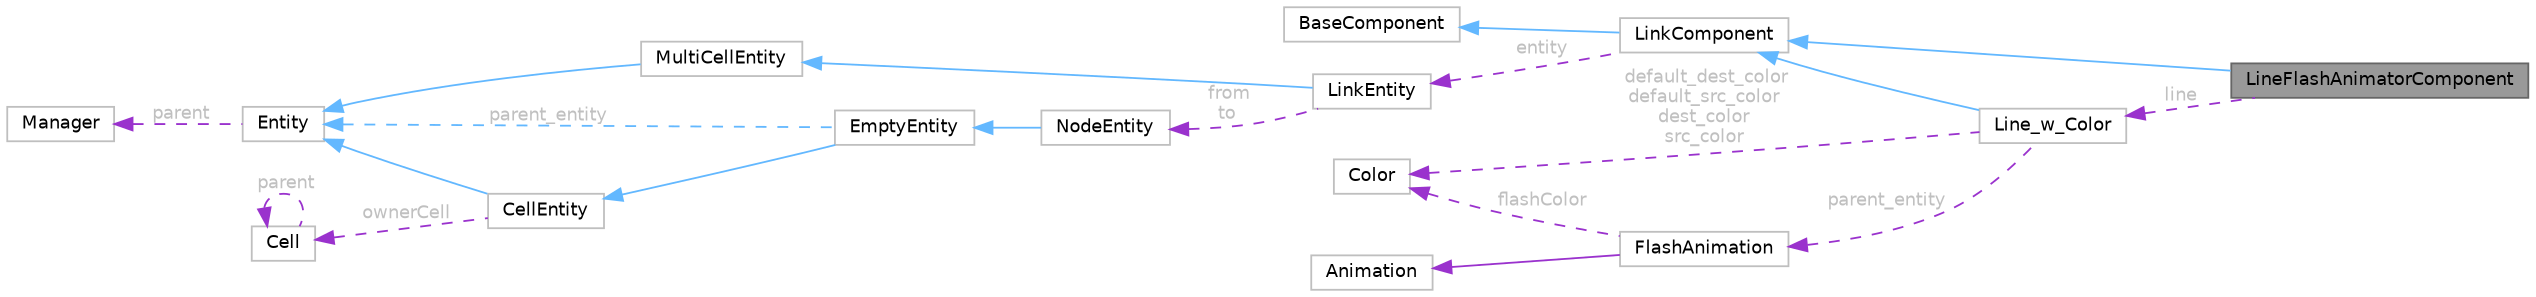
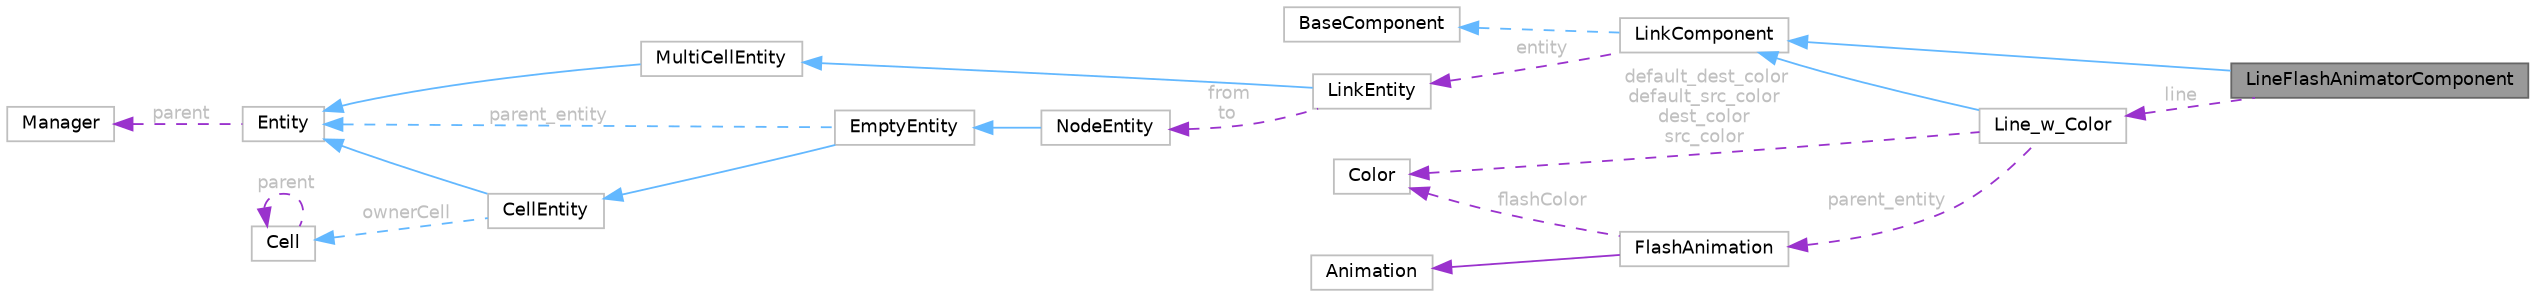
edge "LinkComponent" -> "BaseComponent": style solid -> dashed
edge "CellEntity" -> "Cell": color darkorchid3 -> steelblue1
